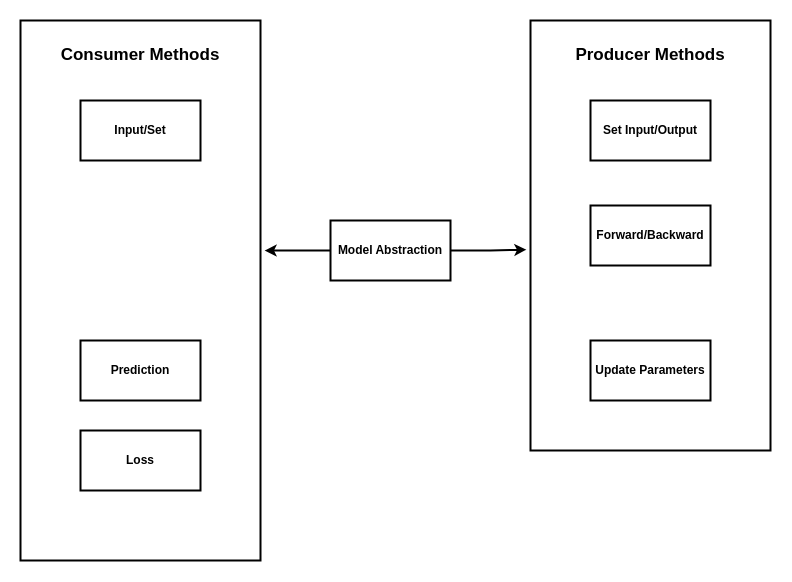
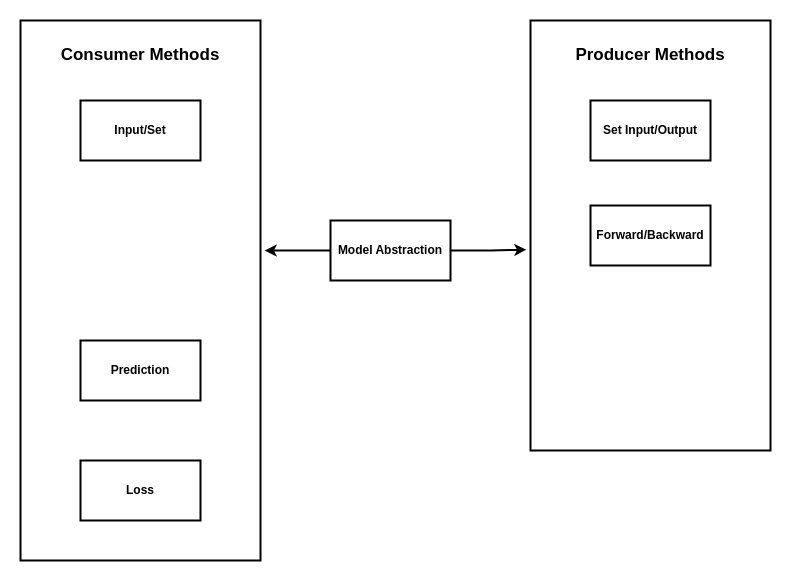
node "Update Parameters": removed
node "Loss": moved (141, 461) -> (141, 491)
